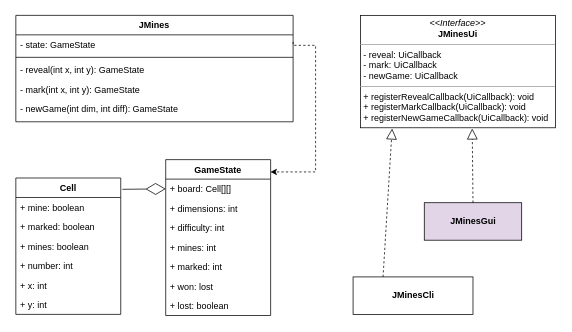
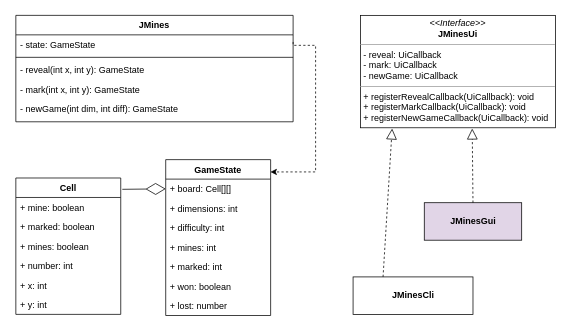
node "+ won: lost": label "+ won: lost" -> "+ won: boolean"
node "+ lost: boolean": label "+ lost: boolean" -> "+ lost: number"
